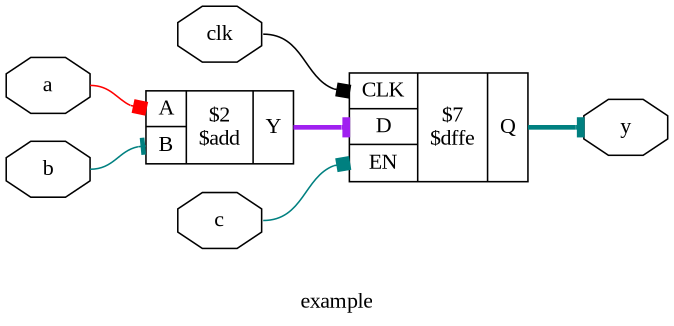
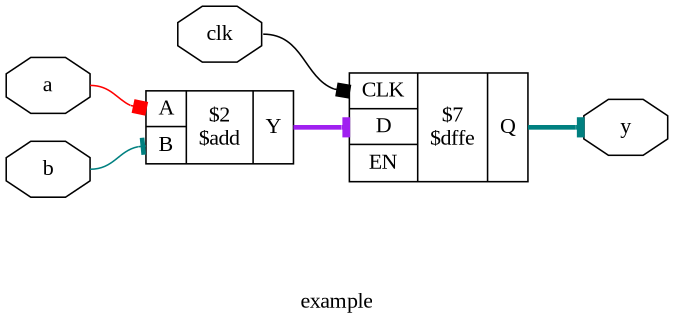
node "c": removed
